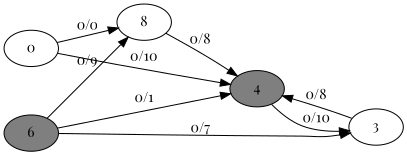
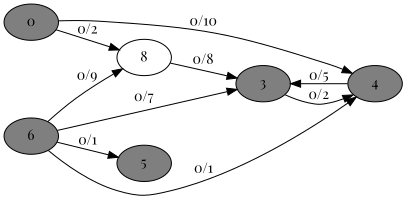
edge "0" -> "8": label "0/0" -> "0/2"
node "0": fillcolor grey100 -> grey50
edge "8" -> "4": now "8" -> "3"
edge "3" -> "4": label "0/8" -> "0/2"
edge "4" -> "3": label "0/10" -> "0/5"
node "3": fillcolor grey100 -> grey50
node "5": added
